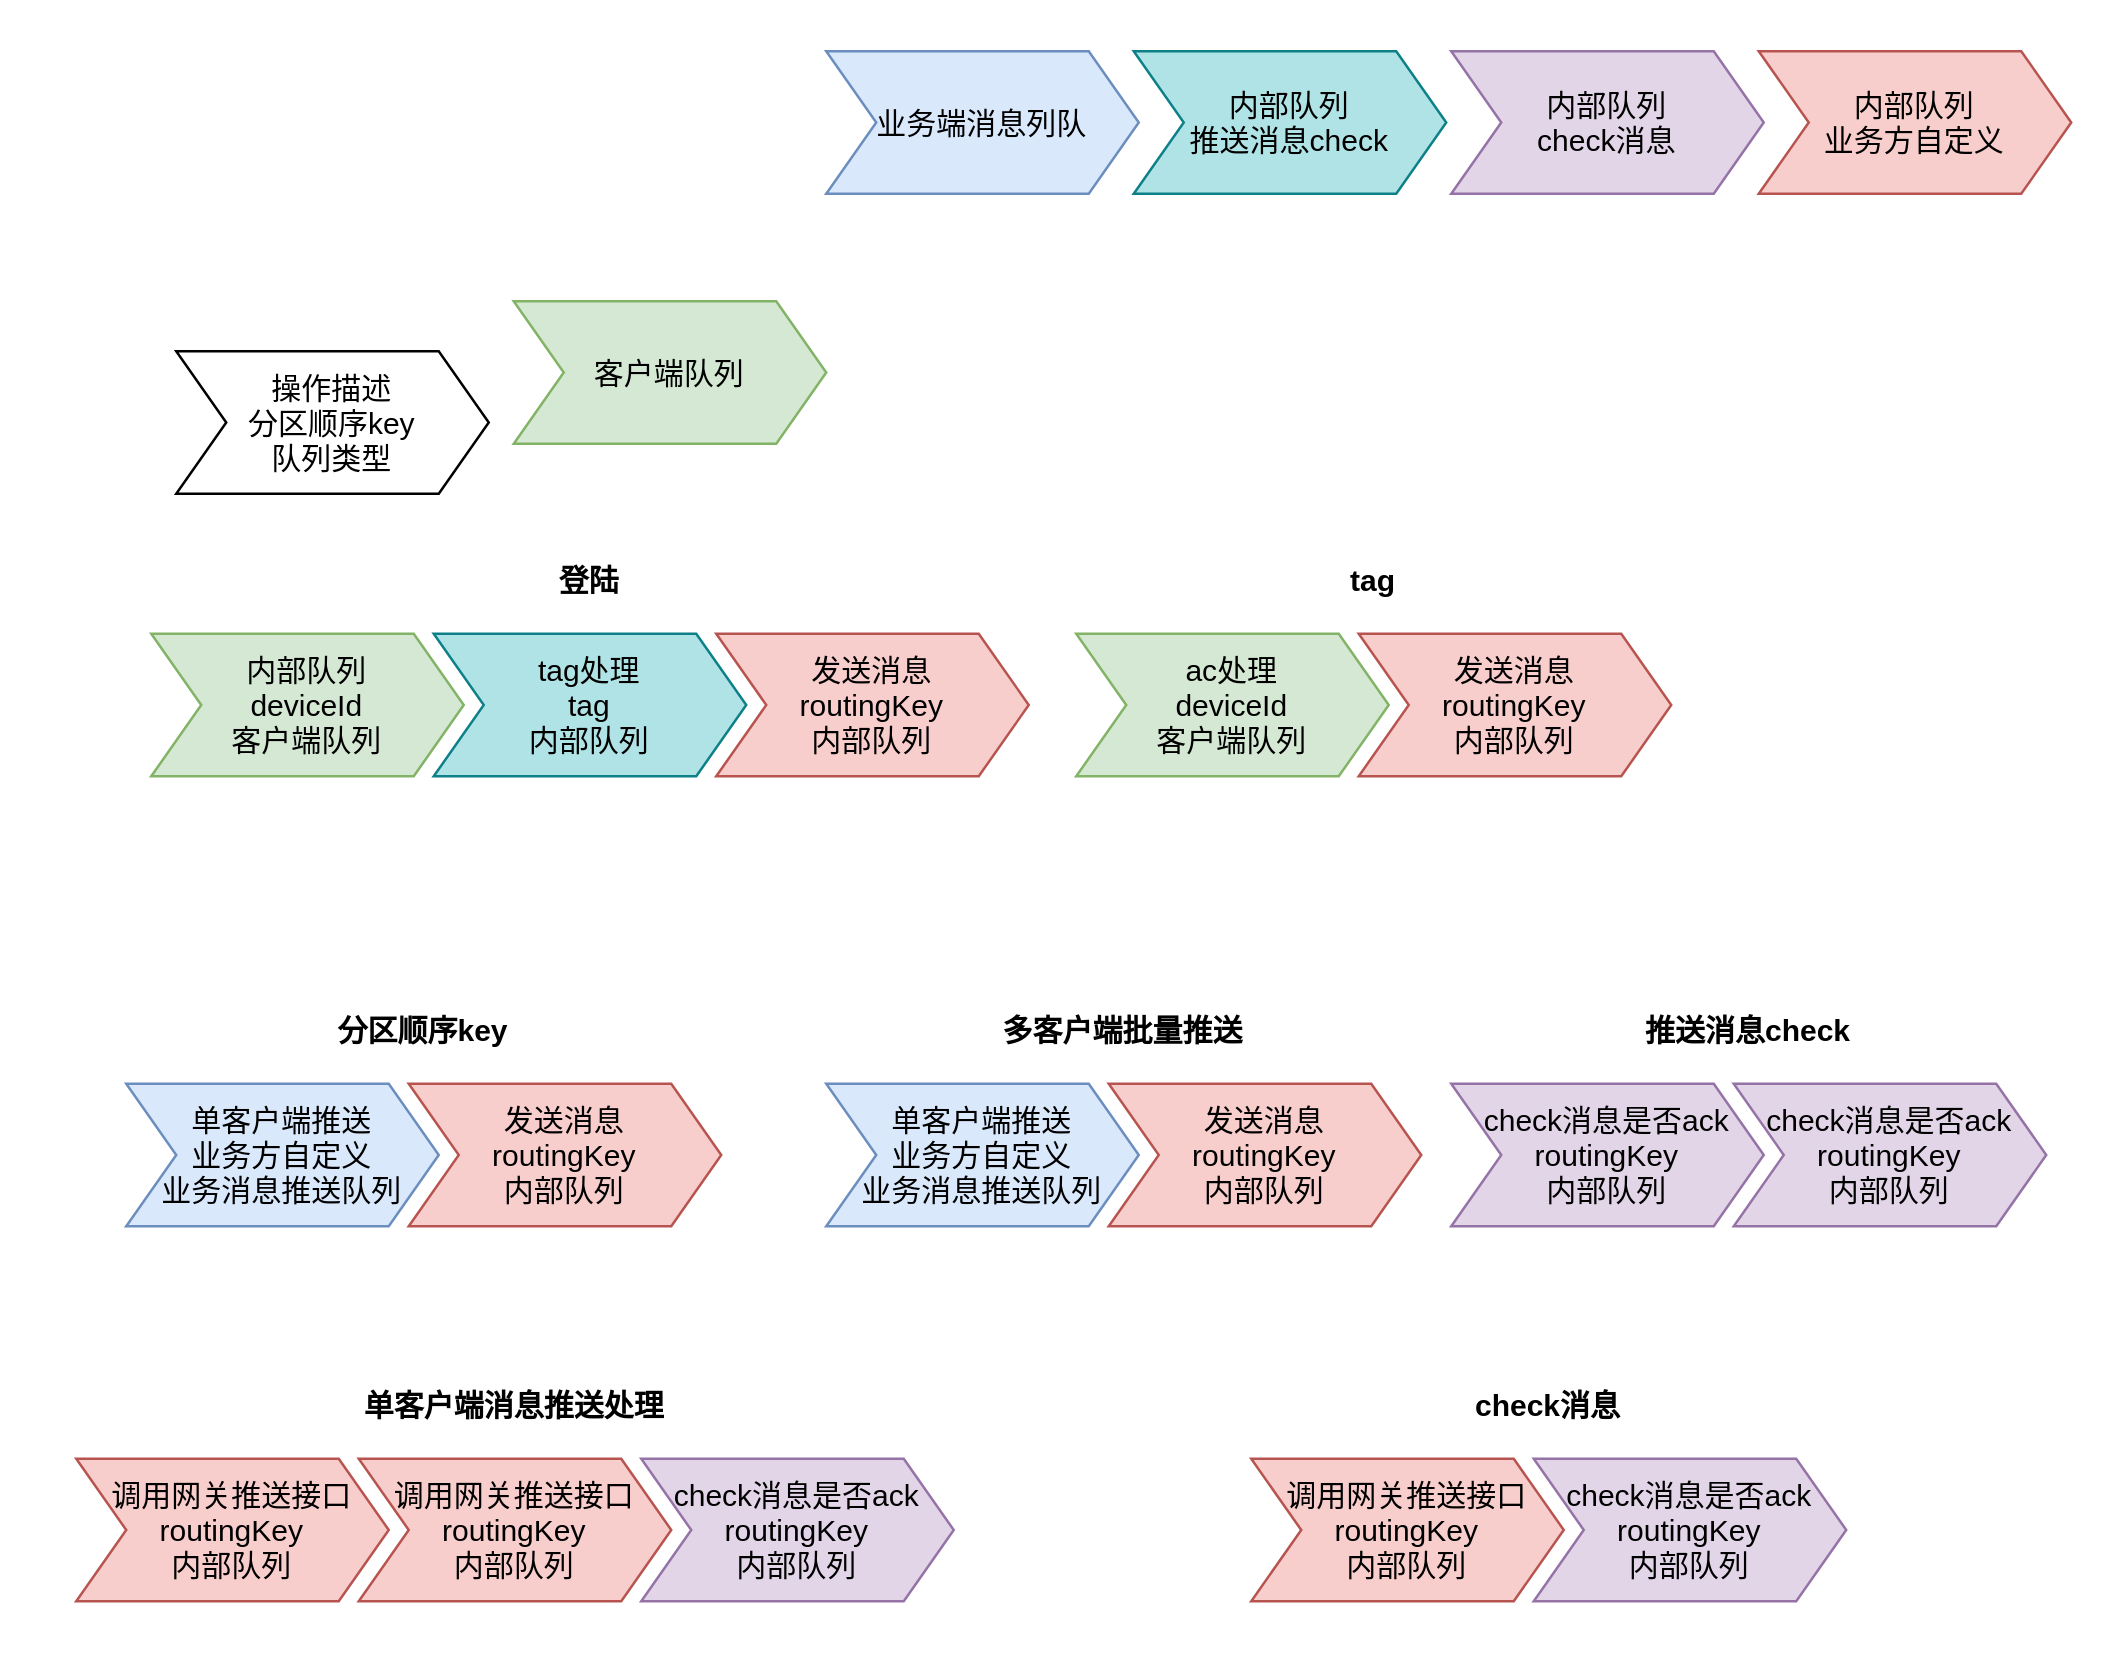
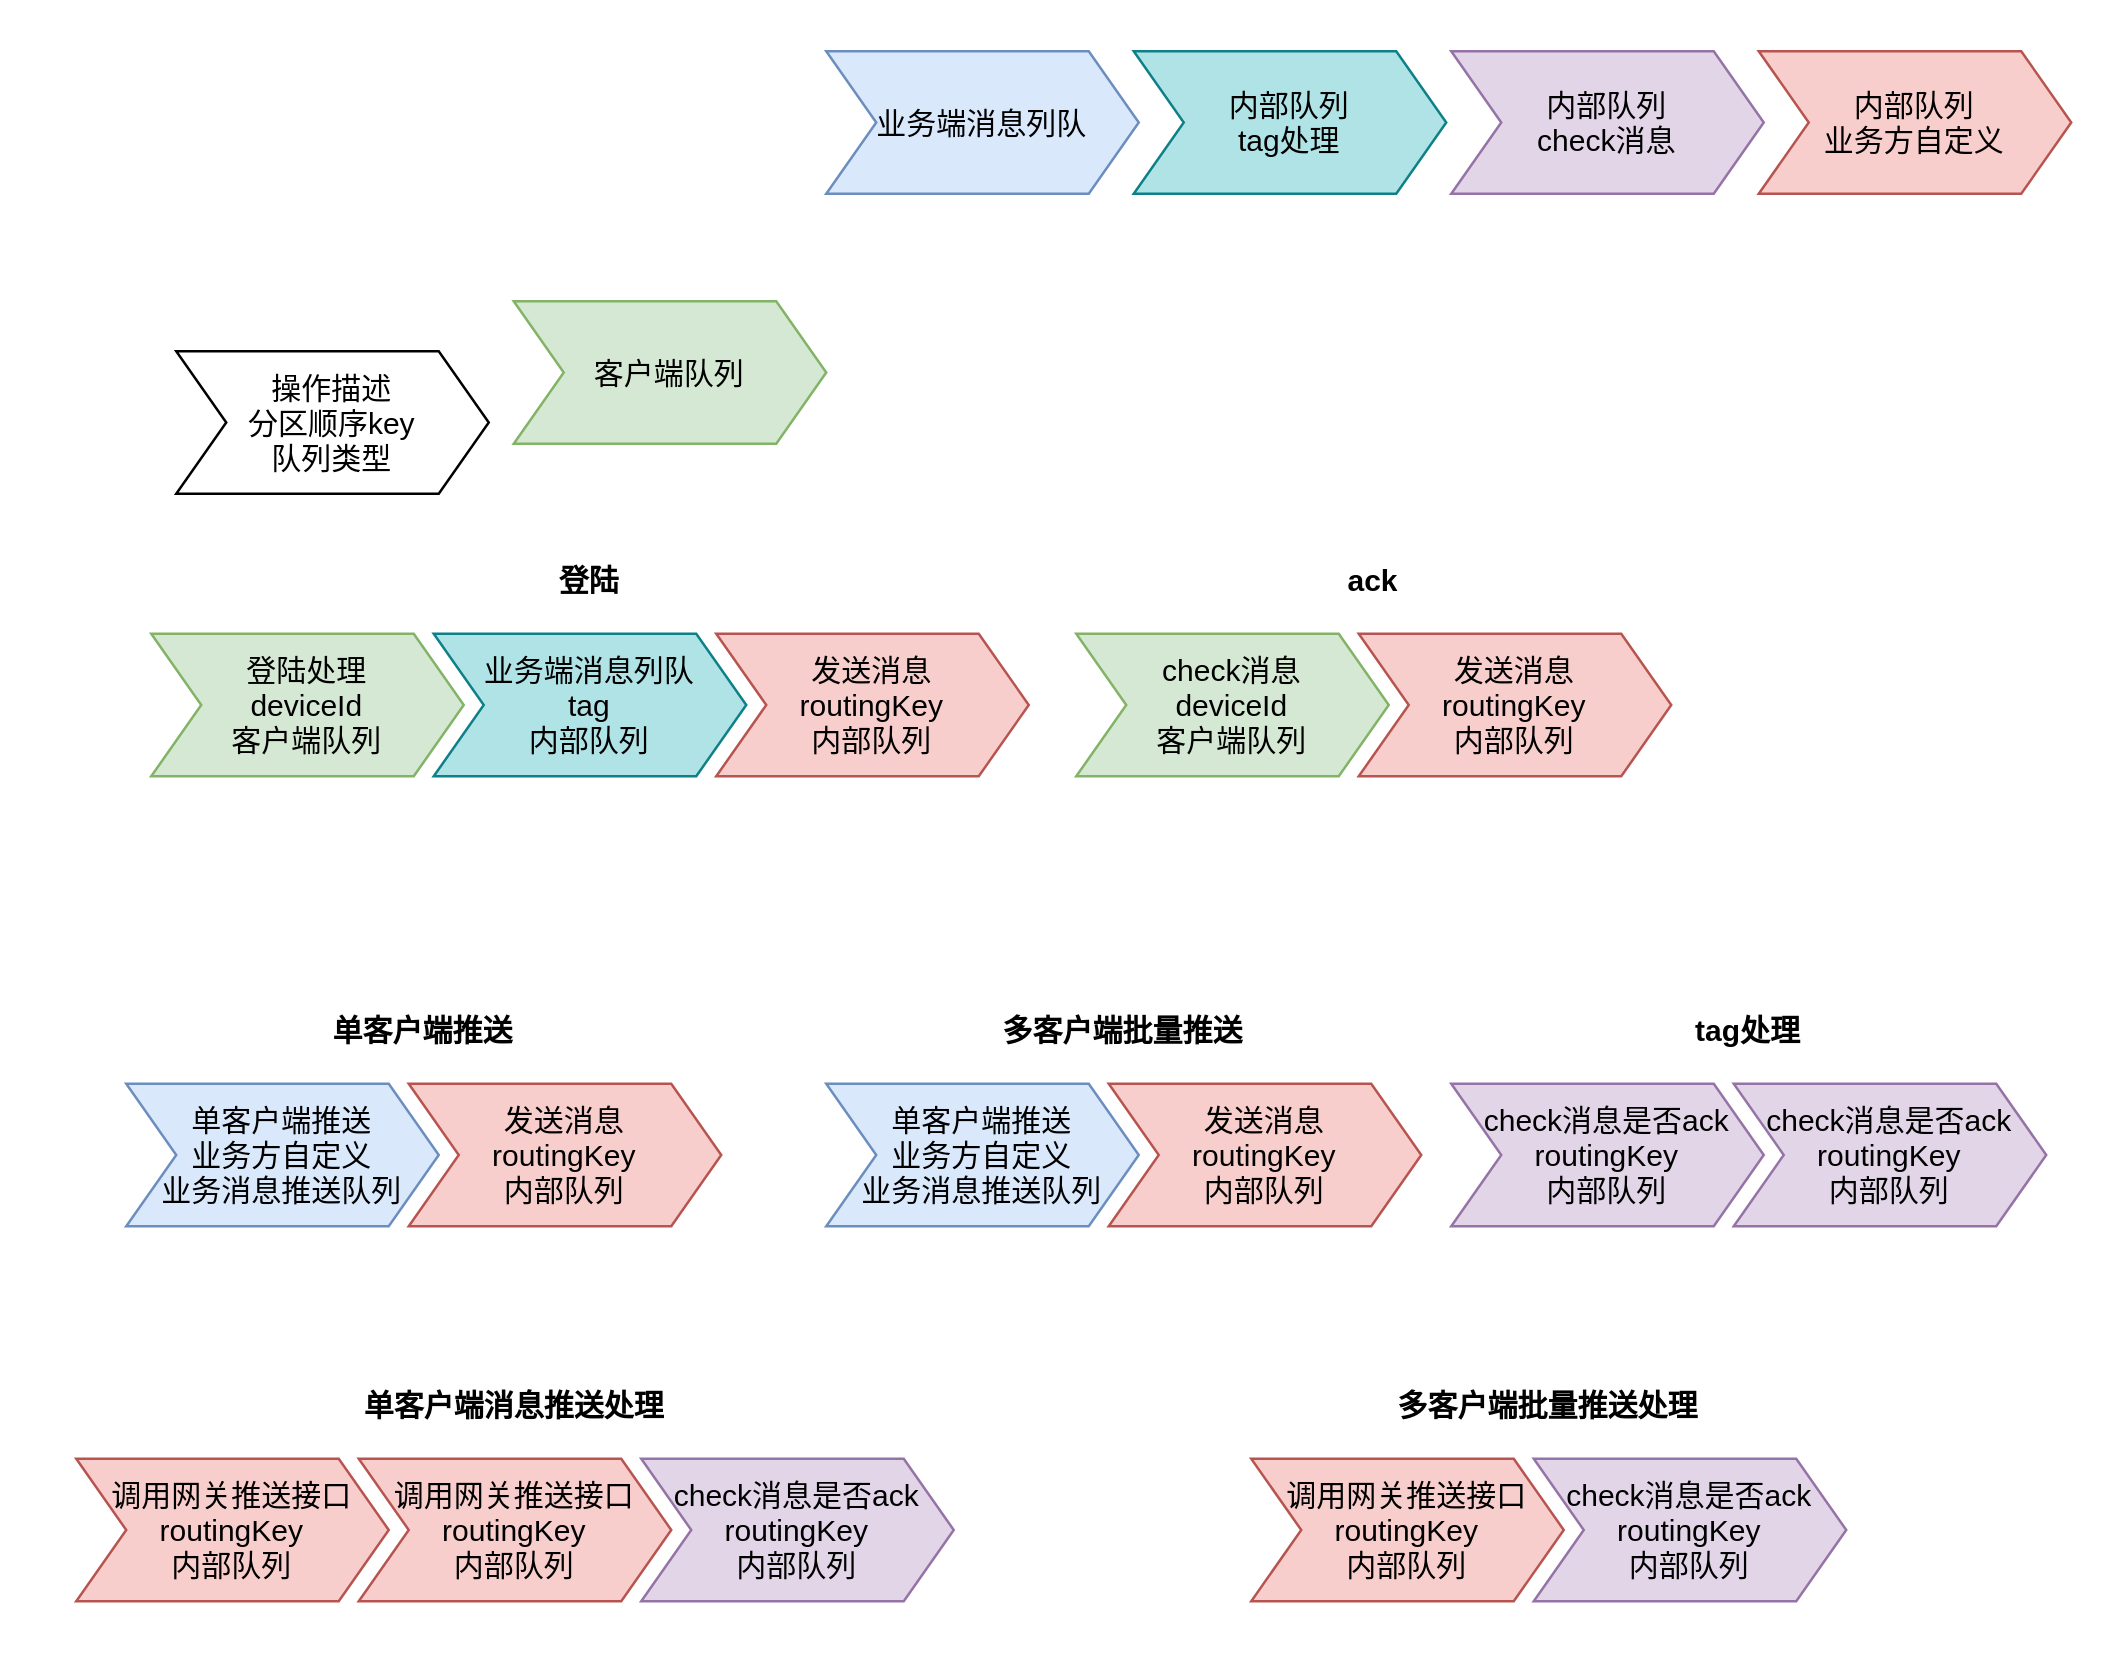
node "内部队列 推送消息check": label "内部队列 推送消息check" -> "内部队列 tag处理"
node "tag": label "tag" -> "ack"
node "内部队列 deviceId 客户端队列": label "内部队列 deviceId 客户端队列" -> "登陆处理 deviceId 客户端队列"
node "tag处理 tag 内部队列": label "tag处理 tag 内部队列" -> "业务端消息列队 tag 内部队列"
node "ac处理 deviceId 客户端队列": label "ac处理 deviceId 客户端队列" -> "check消息 deviceId 客户端队列"
node "分区顺序key": label "分区顺序key" -> "单客户端推送"
node "推送消息check": label "推送消息check" -> "tag处理"
node "check消息": label "check消息" -> "多客户端批量推送处理"
